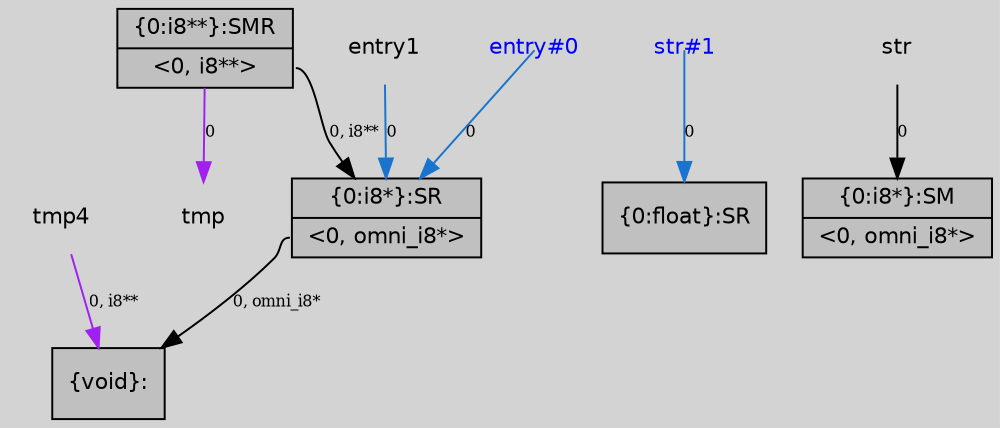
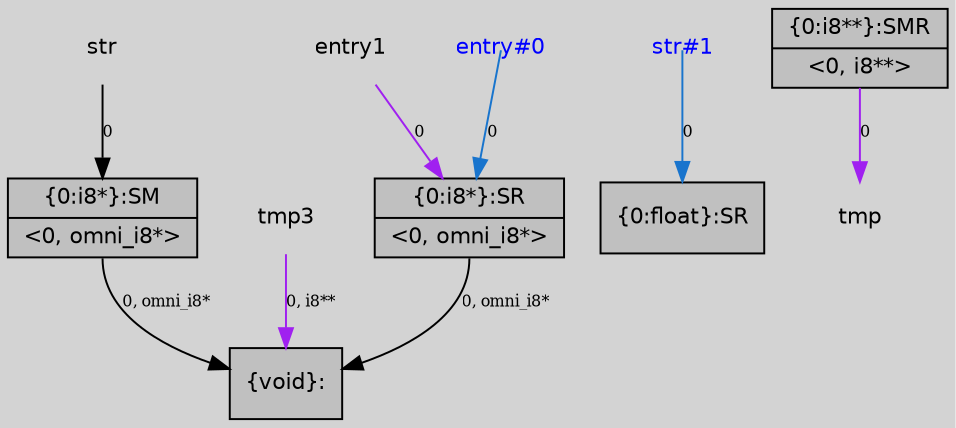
edge "{0:i8**}:SMR" -> "{0:i8*}:SR": removed, label "0, i8**"
edge "entry1" -> "{0:i8*}:SR": color dodgerblue3 -> purple
node "tmp4": label "tmp4" -> "tmp3"
edge "{0:i8*}:SM" -> "{void}:": added, label "0, omni_i8*"
